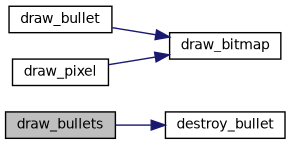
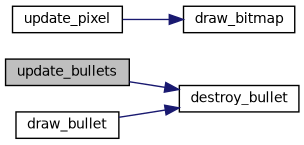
edge "draw_bullet" -> "draw_bitmap": now "draw_bullet" -> "destroy_bullet"
node "draw_pixel": label "draw_pixel" -> "update_pixel"
node "draw_bullets": label "draw_bullets" -> "update_bullets"
